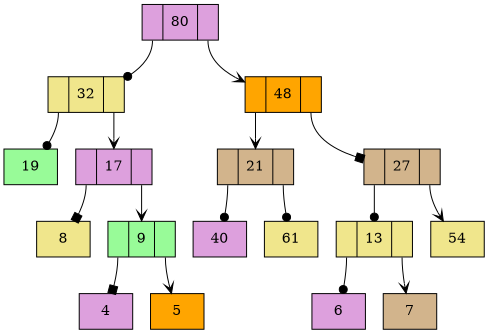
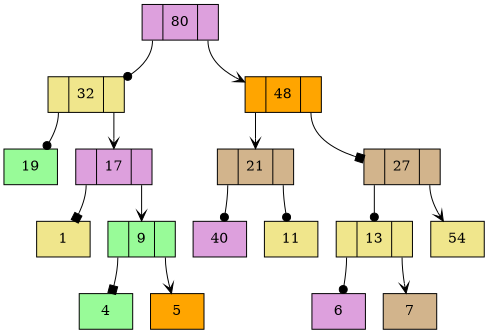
node "8": label "8" -> "1"
node "61": label "61" -> "11"
node "4": fillcolor plum -> palegreen
